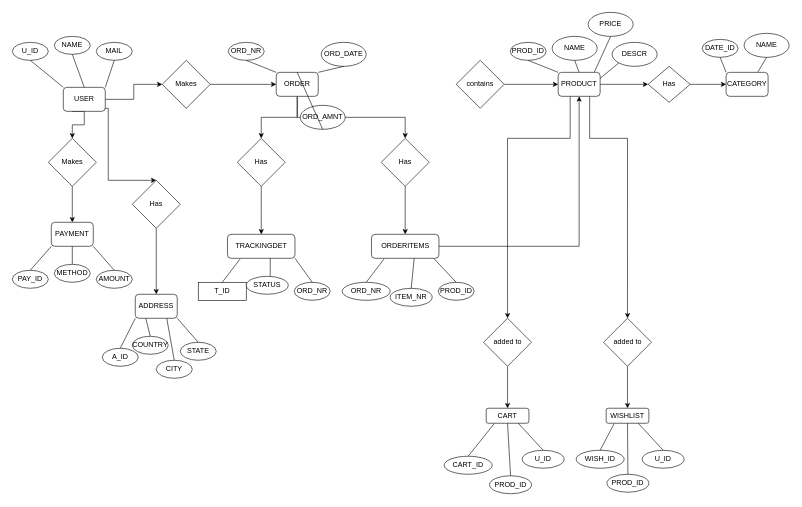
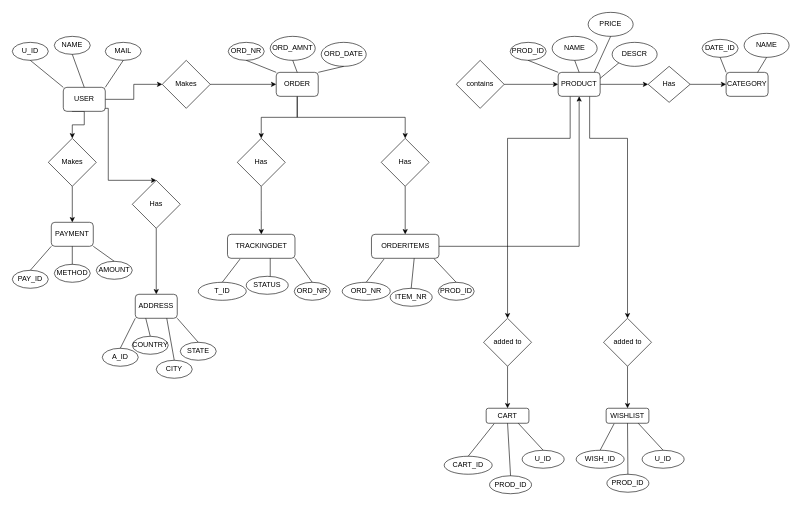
node "MAIL": moved (114, 51) -> (123, 51)
node "ORD_AMNT": moved (323, 117) -> (293, 48)
node "AMOUNT": moved (114, 279) -> (114, 270)
node "T_ID": shape rectangle -> ellipse
